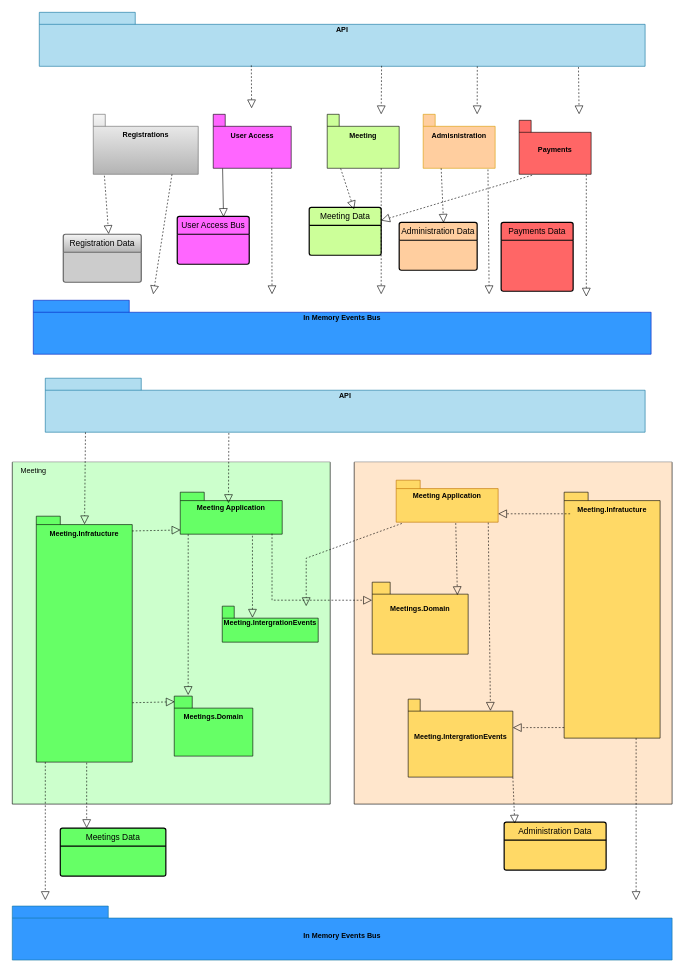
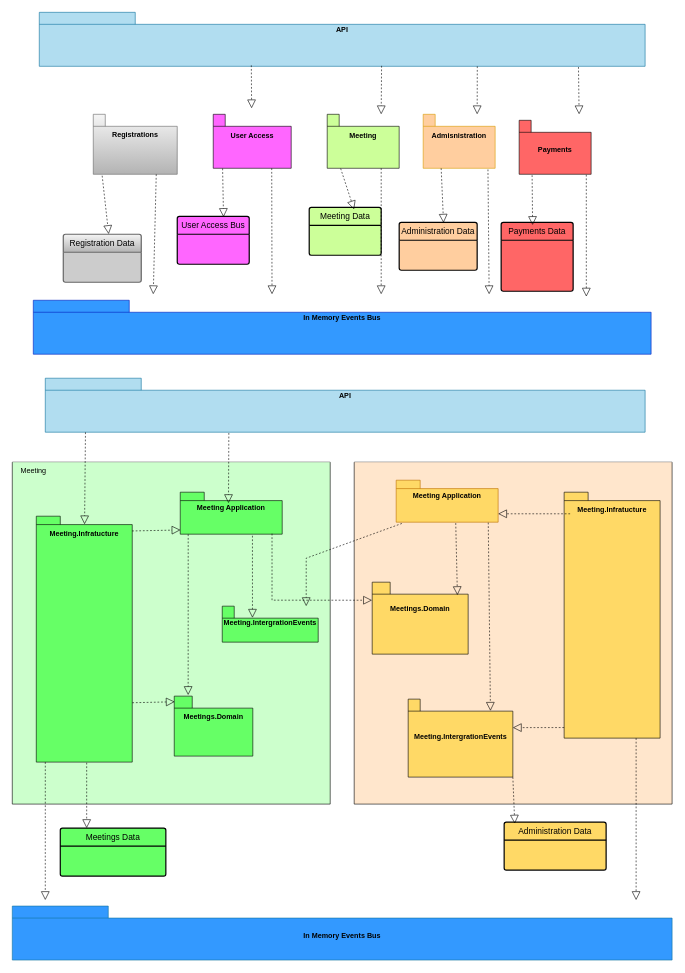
node "Registrations": size 105x60 -> 84x60
edge "User Access" -> "User Access Bus": style solid -> dashed
edge "Payments" -> "Meeting Data": now "Payments" -> "Payments Data"
